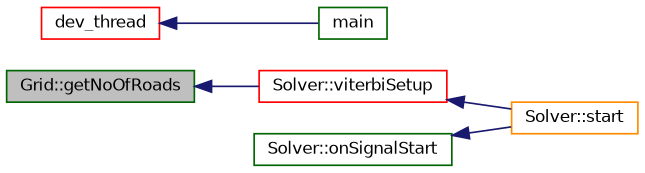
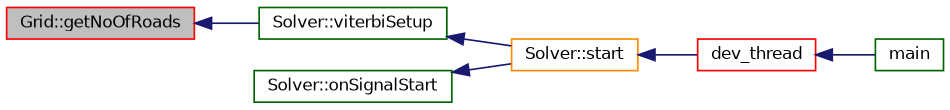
edge "dev_thread" -> "Solver::start": added
node "Grid::getNoOfRoads": color darkgreen -> red
node "Solver::viterbiSetup": color red -> darkgreen
